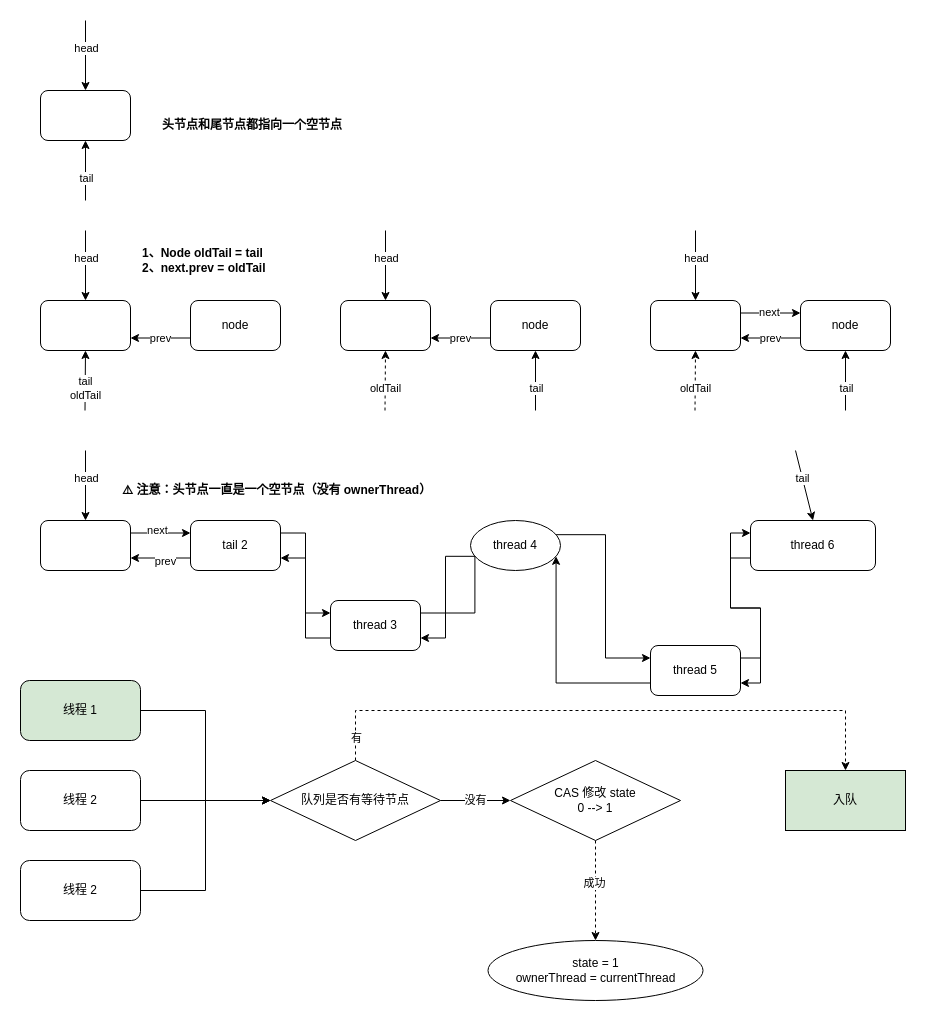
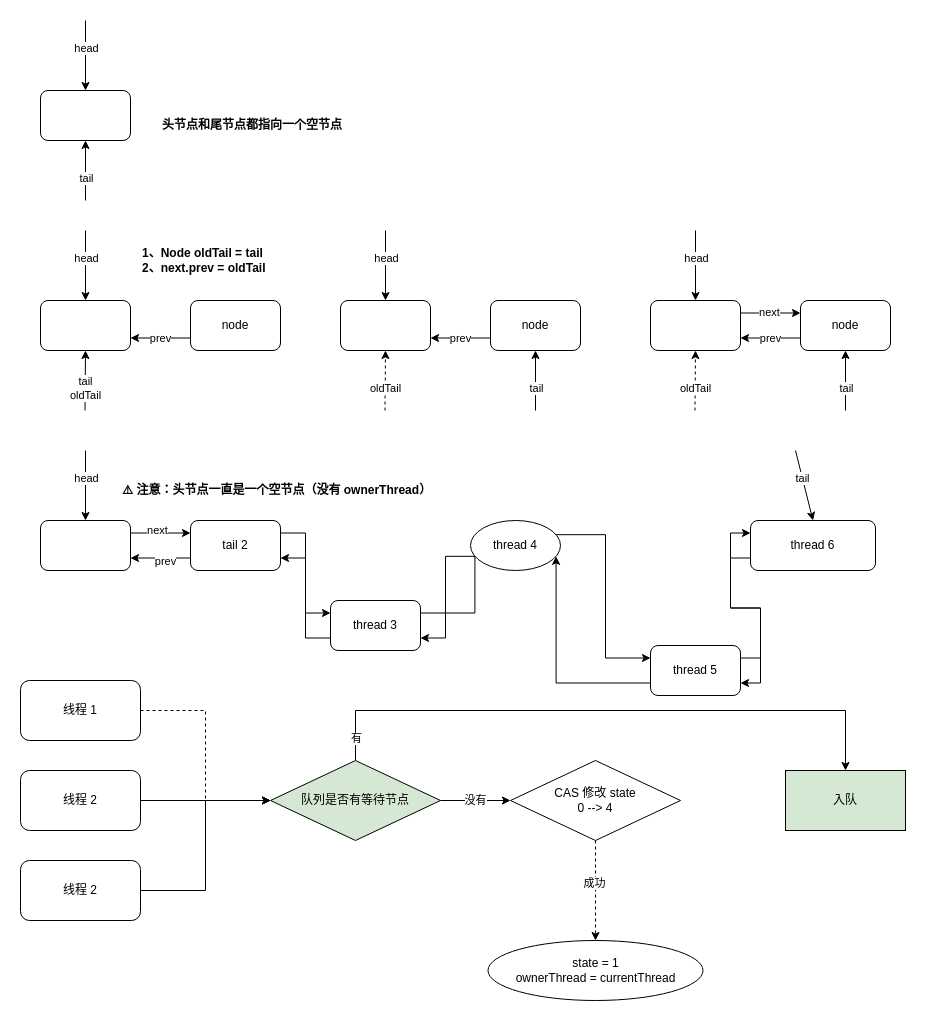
node "线程 1": fillcolor #d5e8d4 -> #ffffff
edge "队列是否有等待节点" -> "入队": style dashed -> solid
edge "线程 1" -> "队列是否有等待节点": style solid -> dashed
node "队列是否有等待节点": fillcolor #ffffff -> #d5e8d4
node "CAS 修改 state 0 --> 1": label "CAS 修改 state 0 --> 1" -> "CAS 修改 state 0 --> 4"
